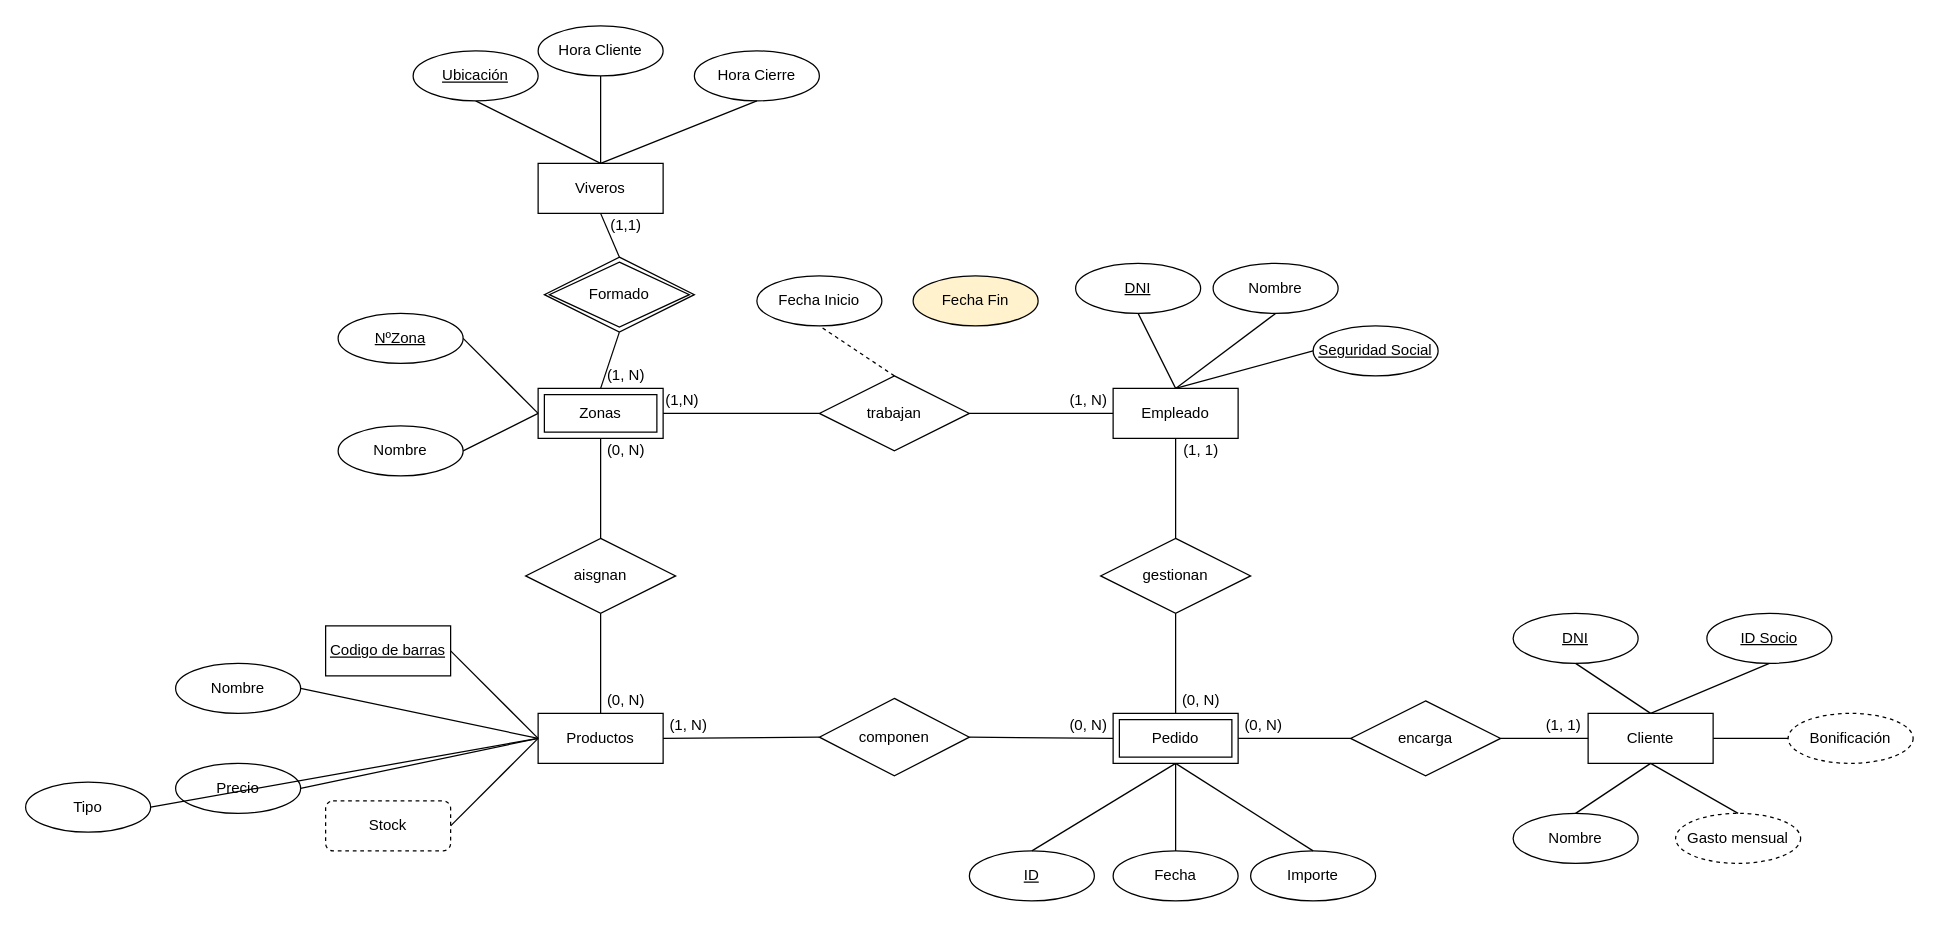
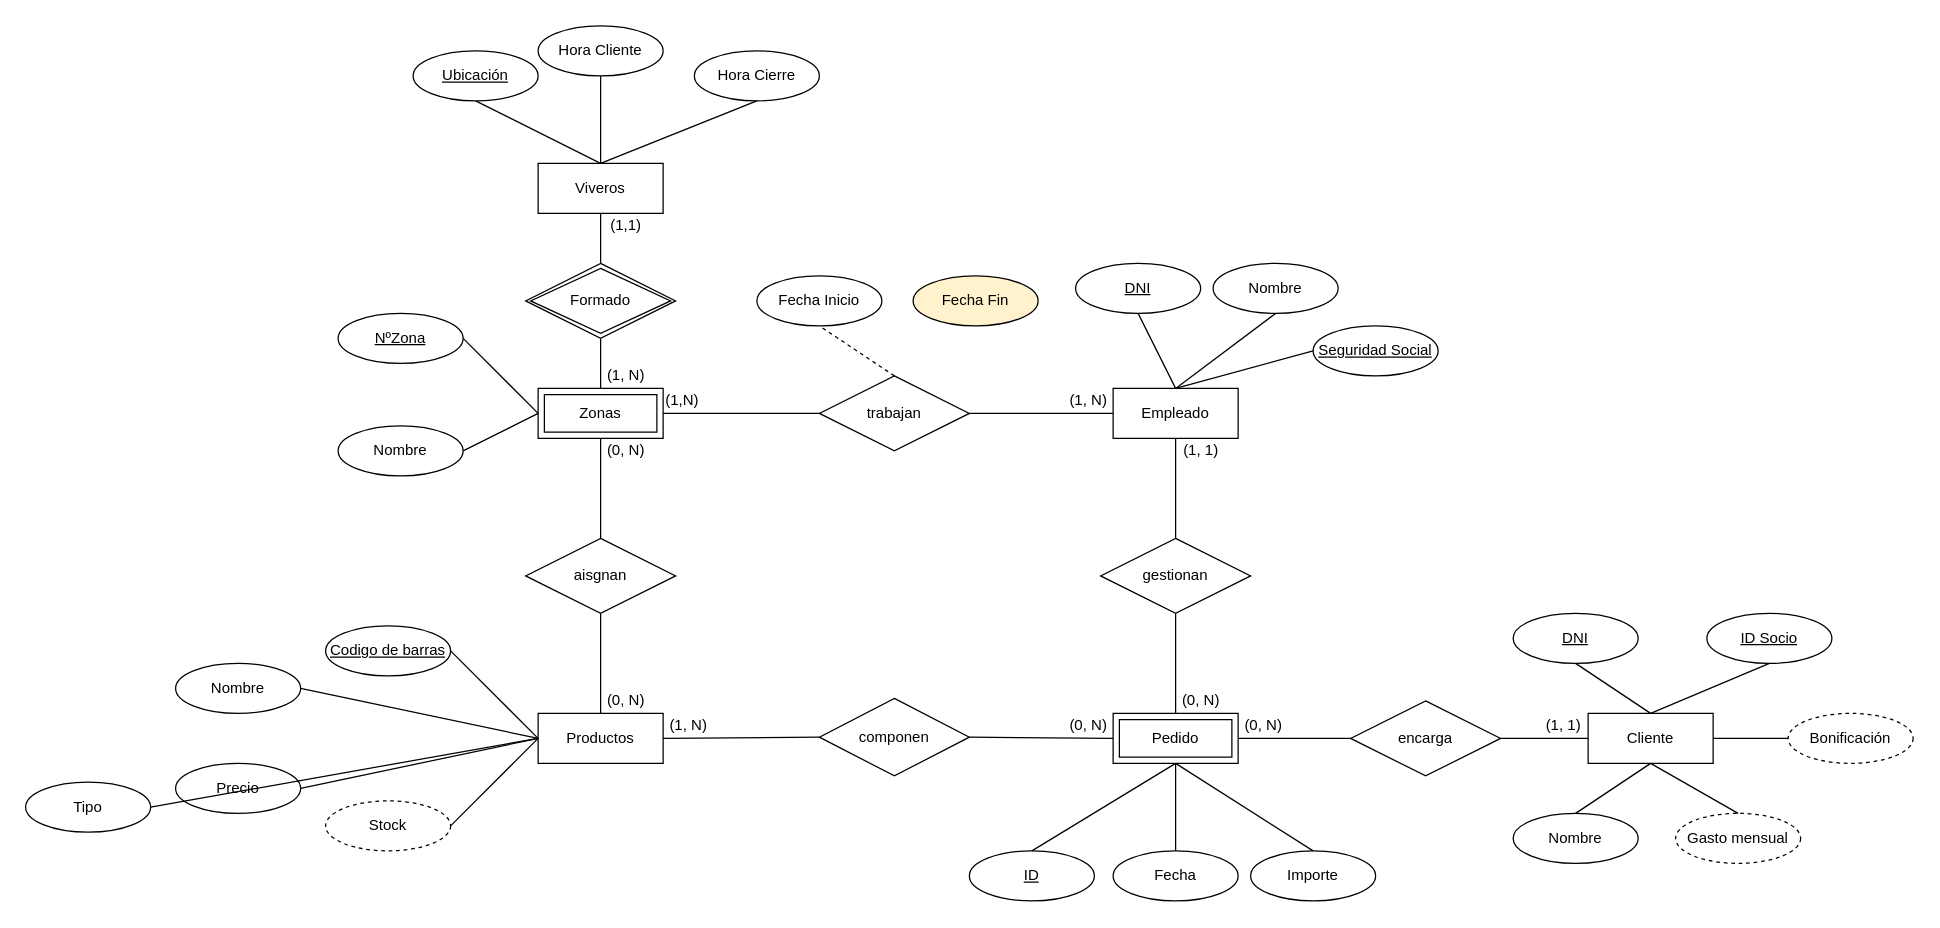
node "Formado": moved (619, 294) -> (601, 301)
node "Codigo de barras": shape rectangle -> ellipse
node "Stock": shape rounded rectangle -> ellipse
